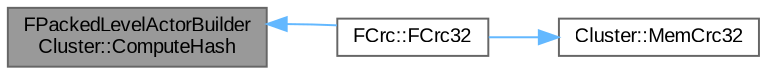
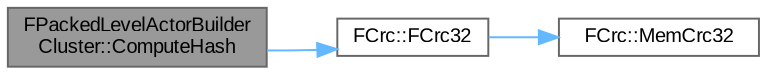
edge "FCrc::FCrc32" -> "FPackedLevelActorBuilder Cluster::ComputeHash": reversed
node "Cluster::MemCrc32": label "Cluster::MemCrc32" -> "FCrc::MemCrc32"
